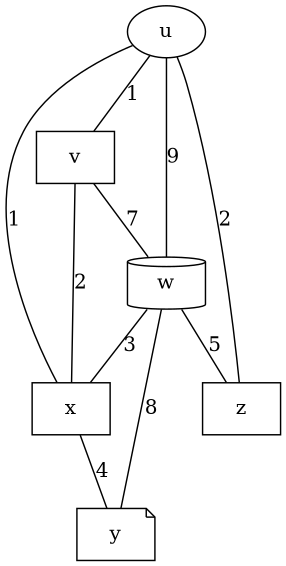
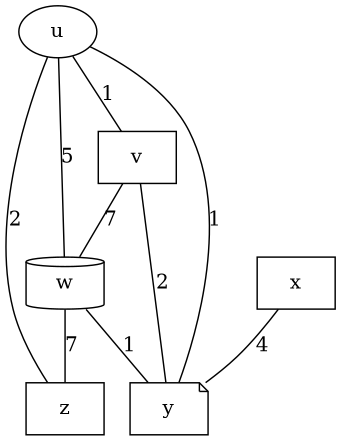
edge "u" -- "w": label "9" -> "5"
edge "u" -- "x": now "u" -- "y"
edge "v" -- "x": now "v" -- "y"
edge "w" -- "x": removed, label "3"
edge "w" -- "z": label "5" -> "7"
edge "w" -- "y": label "8" -> "1"
